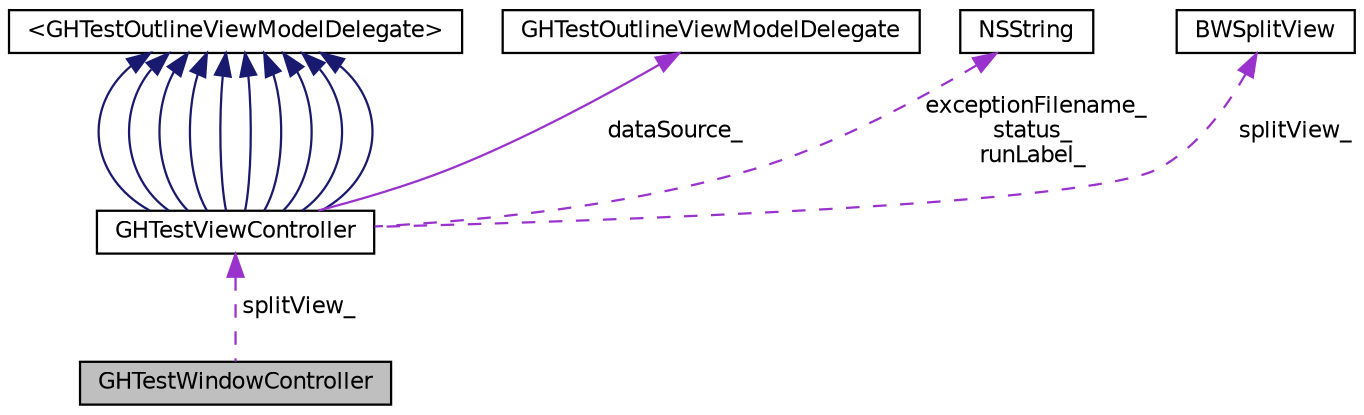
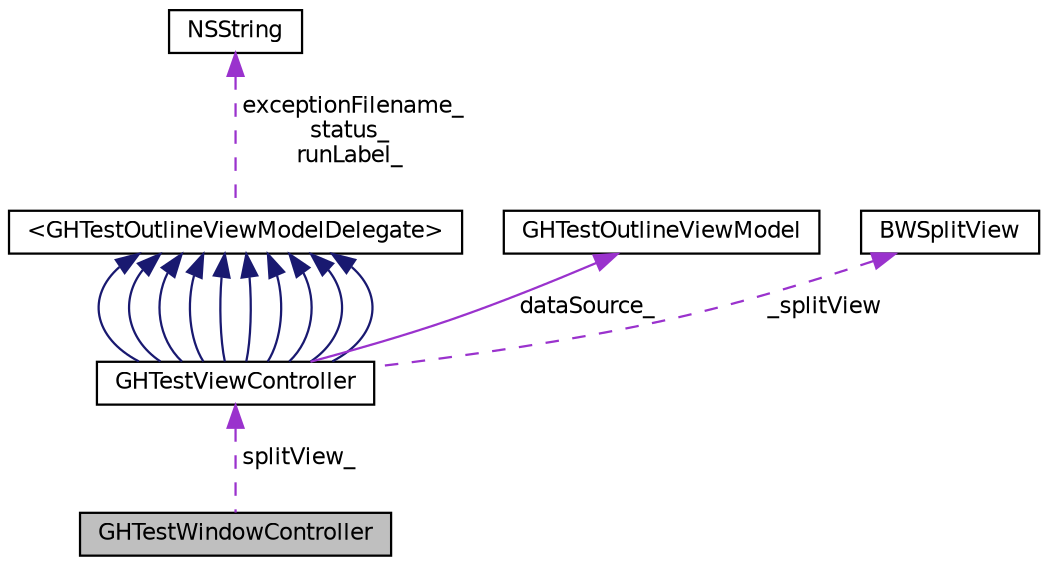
node "GHTestOutlineViewModelDelegate": label "GHTestOutlineViewModelDelegate" -> "GHTestOutlineViewModel"
edge "GHTestViewController" -> "BWSplitView": label " splitView_" -> " _splitView"
edge "GHTestViewController" -> "NSString": now "<GHTestOutlineViewModelDelegate>" -> "NSString"
